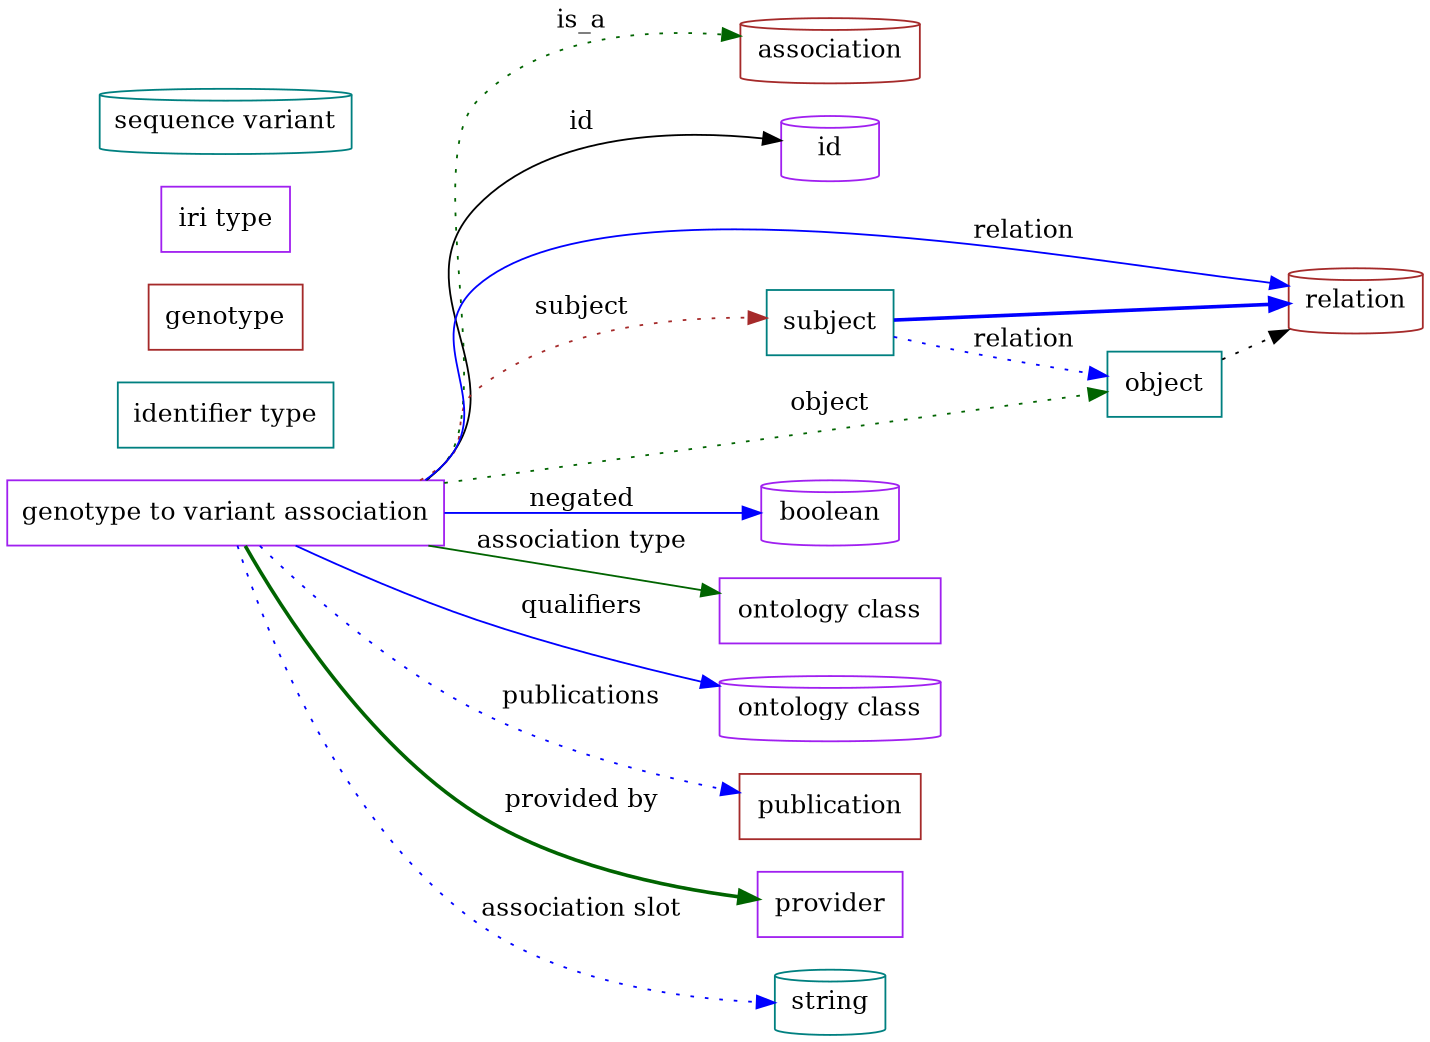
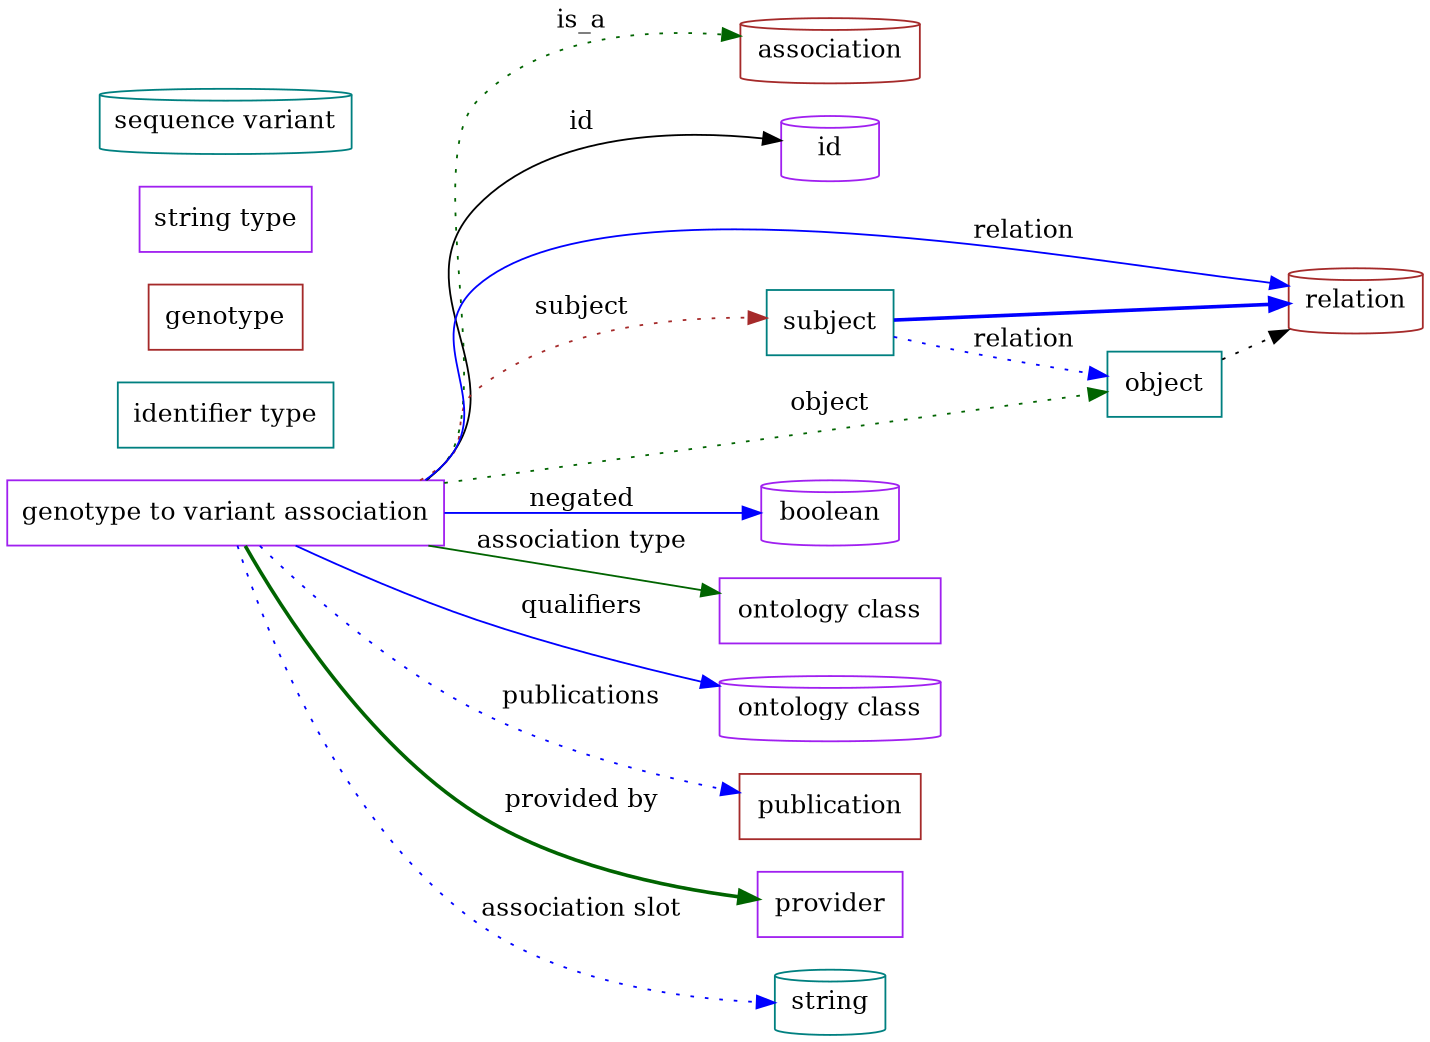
node "iri type": label "iri type" -> "string type"
